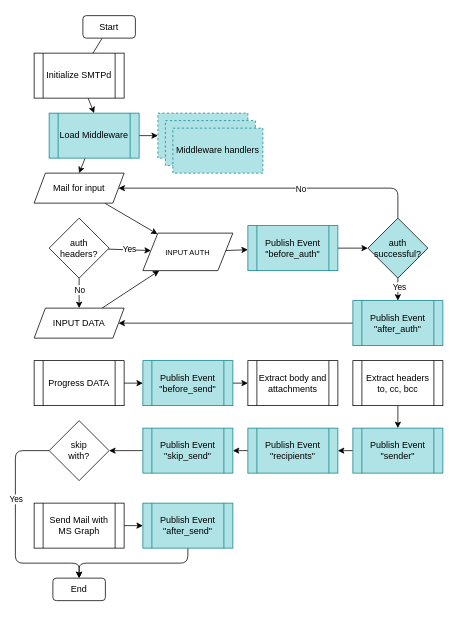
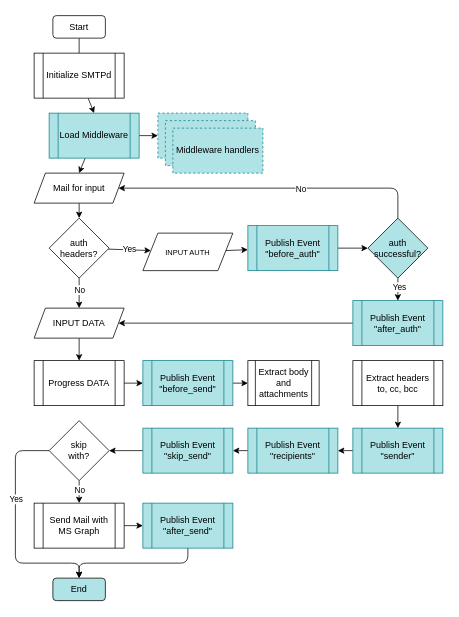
node "Start": moved (109, 27) -> (79, 27)
edge "Mail for input" -> "INPUT AUTH": now "Mail for input" -> "auth headers?"
edge "INPUT DATA" -> "INPUT AUTH": now "INPUT DATA" -> "Progress DATA"
node "Extract body and attachments": size 90x45 -> 71x45
edge "skip with?" -> "Send Mail with MS Graph": added, label "No"
node "End": fillcolor #ffffff -> #b0e3e6
